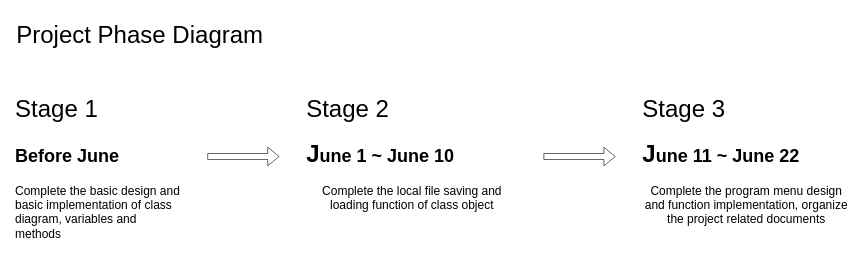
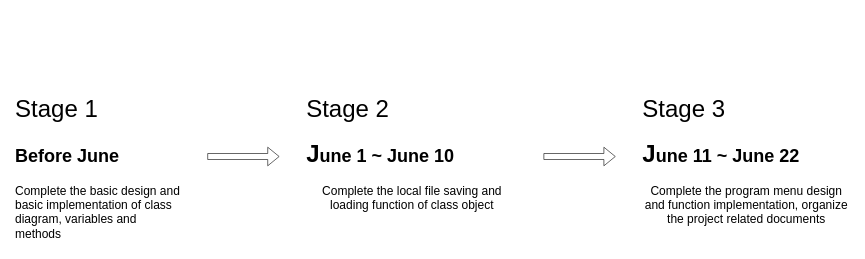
node "Project Phase Diagram": removed
